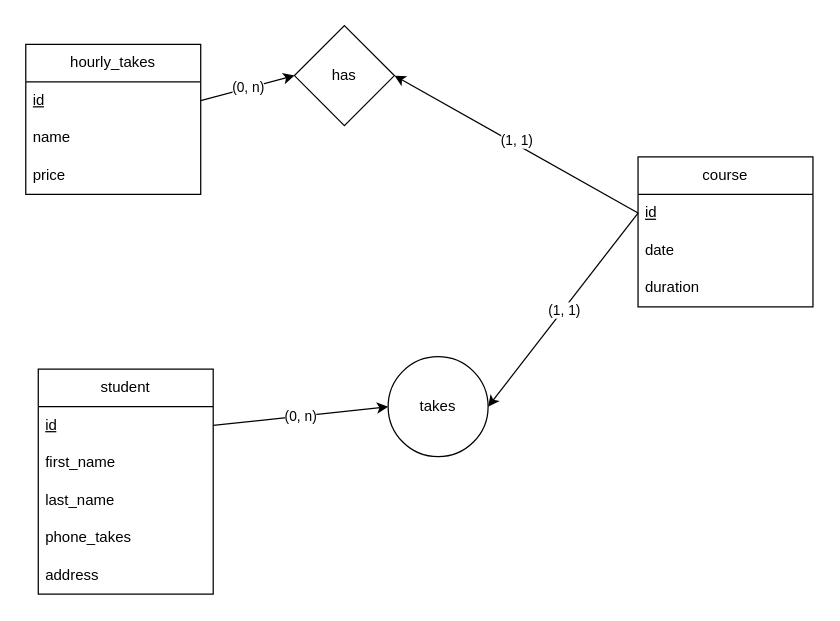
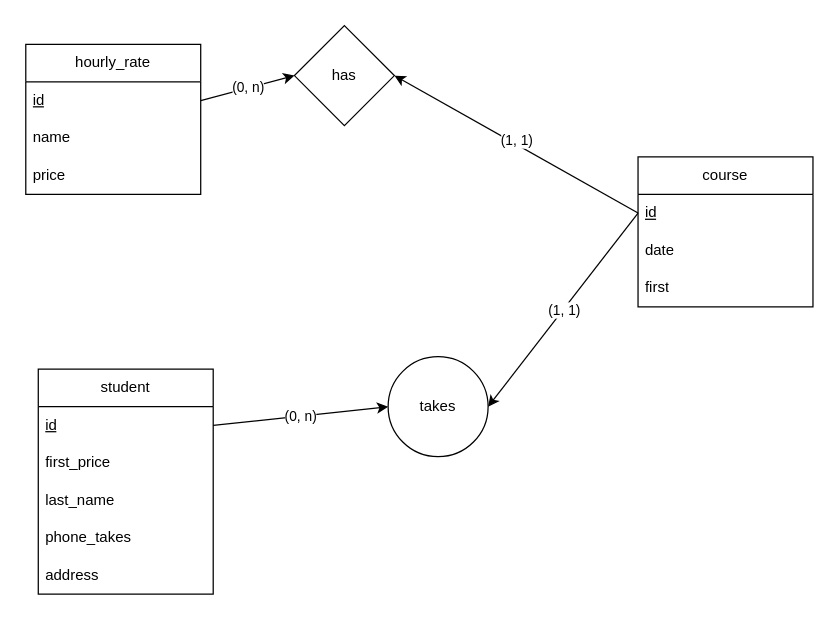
node "hourly_takes": label "hourly_takes" -> "hourly_rate"
node "duration": label "duration" -> "first"
node "first_name": label "first_name" -> "first_price"
